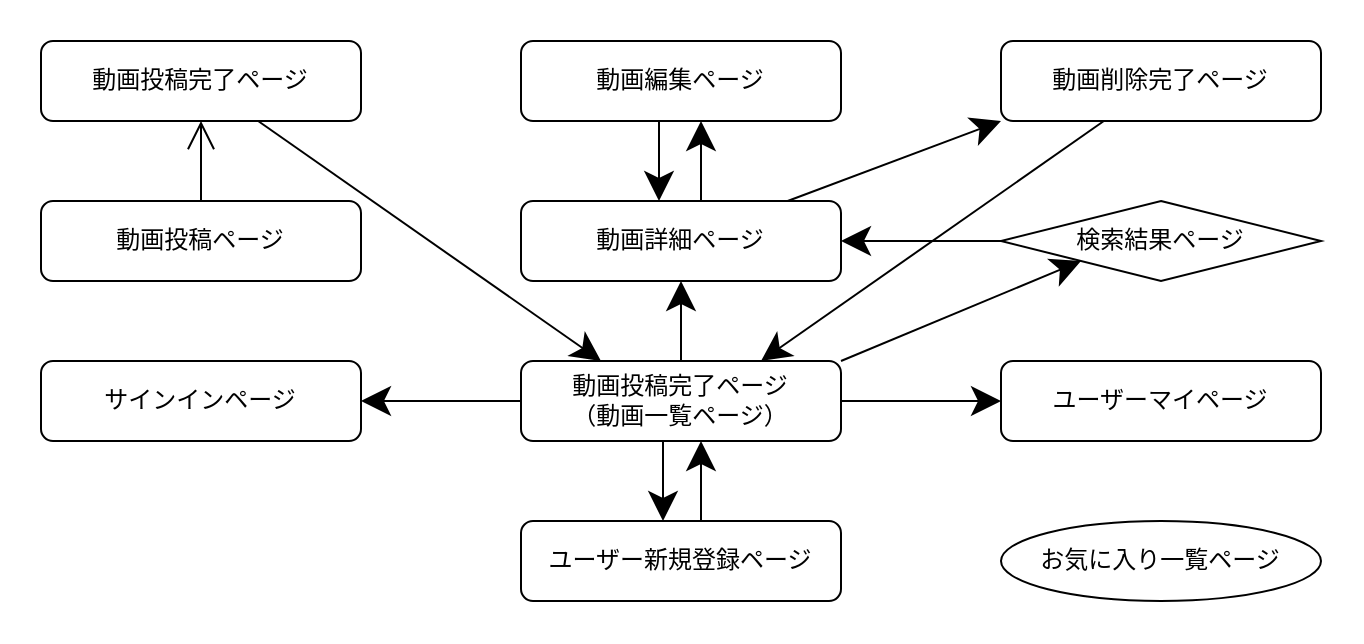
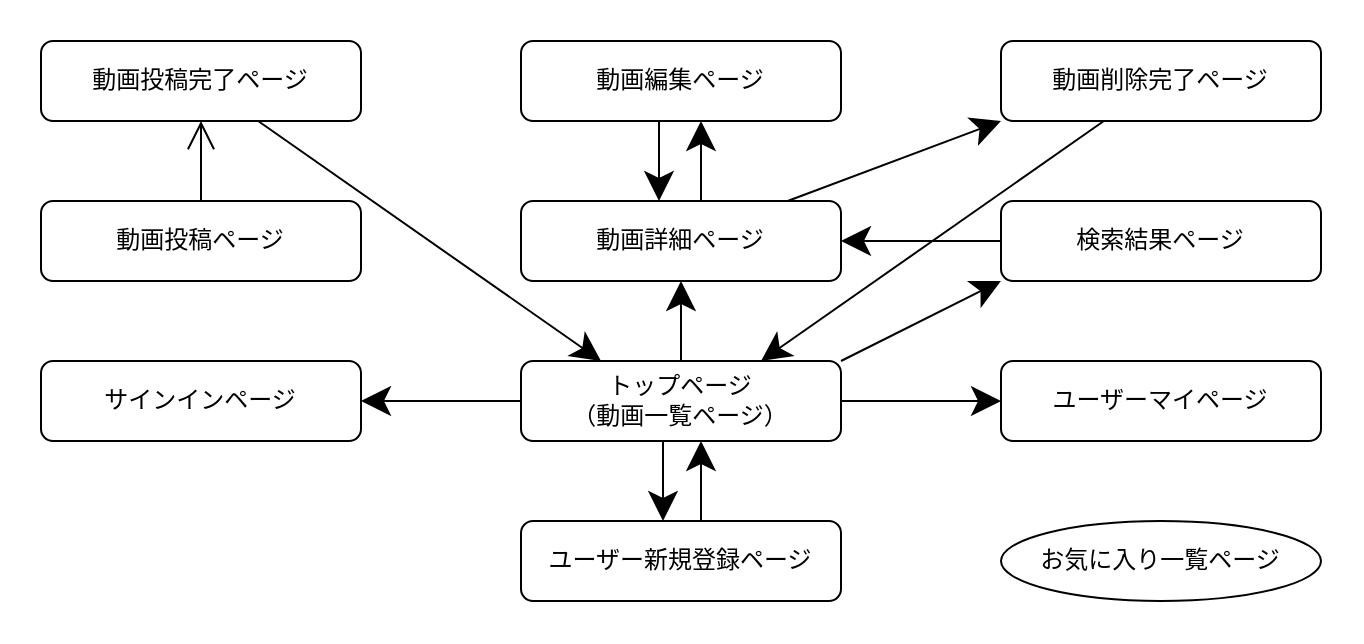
node "検索結果ページ": shape diamond -> rounded rectangle
node "動画投稿完了ページ （動画一覧ページ）": label "動画投稿完了ページ （動画一覧ページ）" -> "トップページ （動画一覧ページ）"
